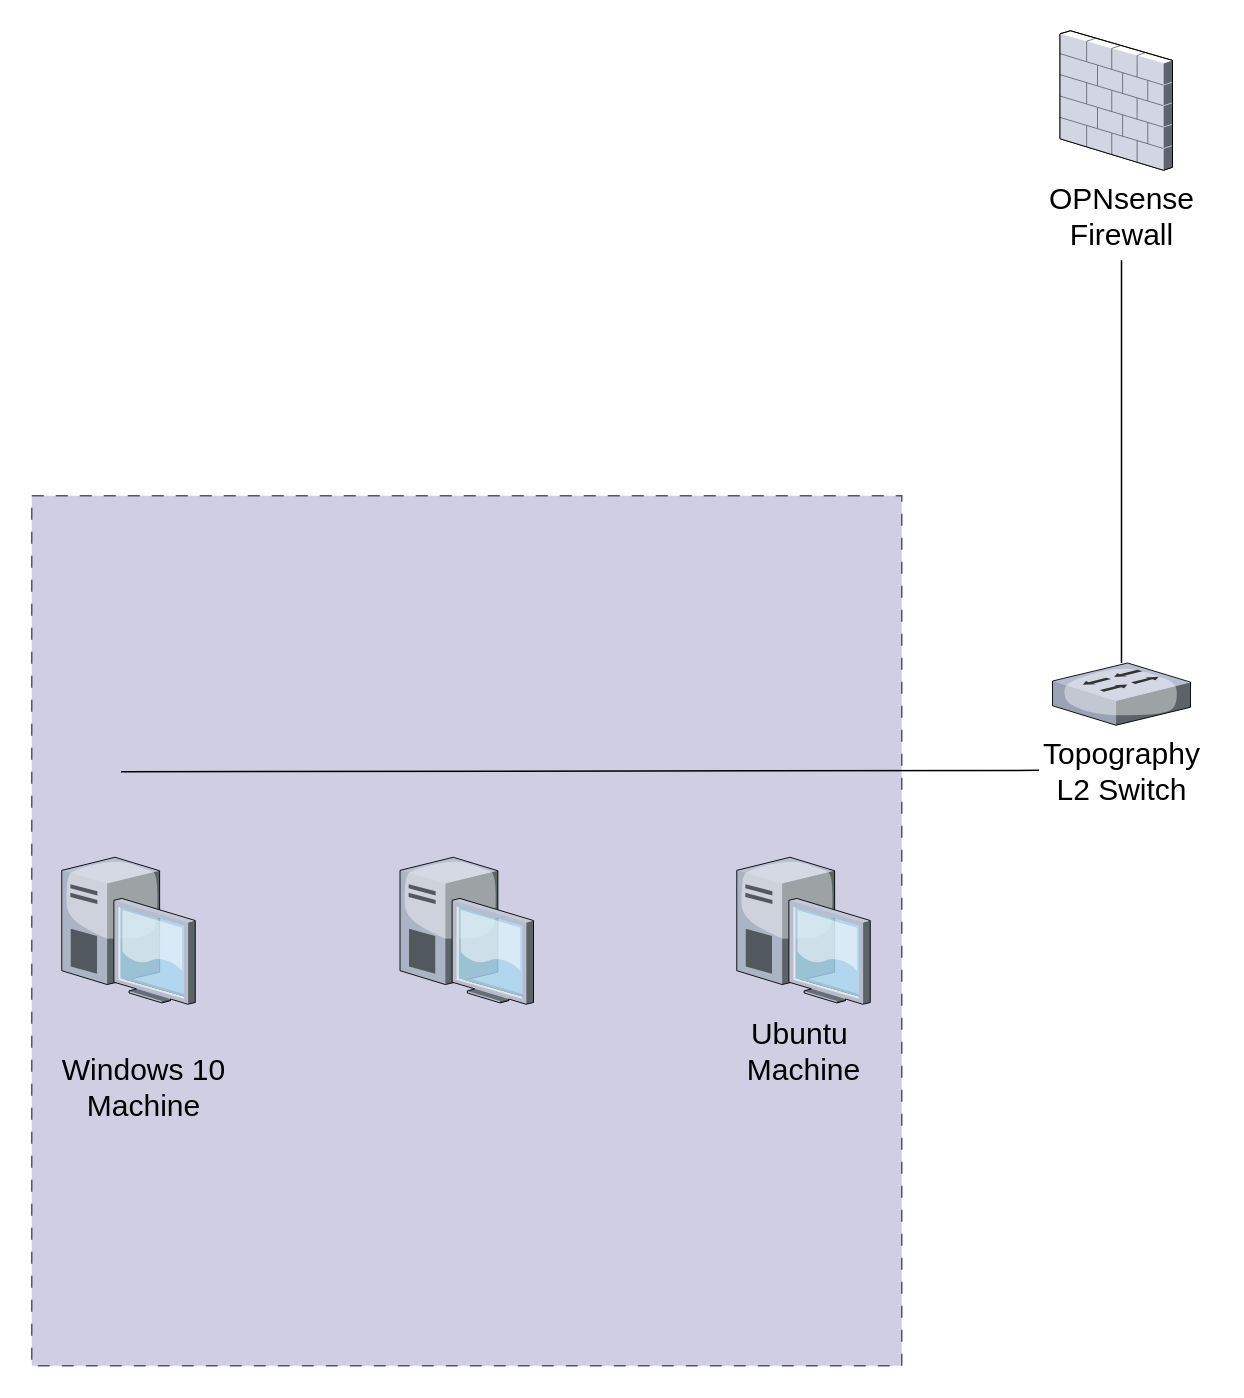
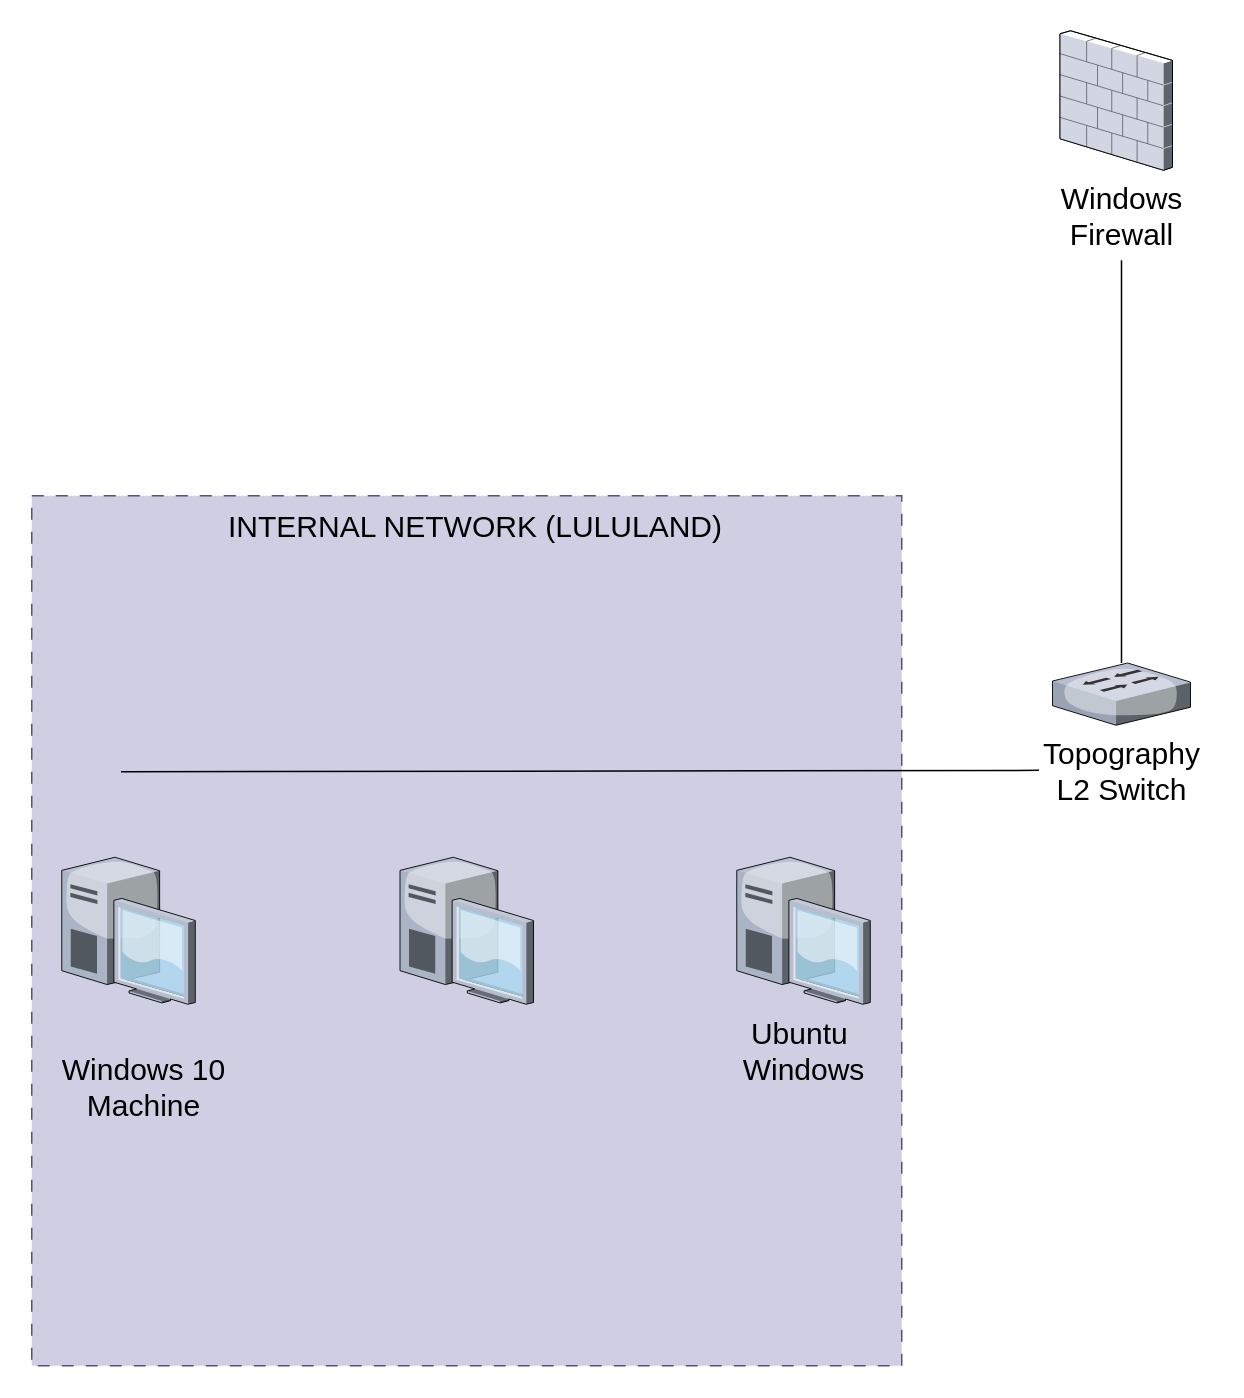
node "OPNsense Firewall": label "OPNsense Firewall" -> "Windows Firewall"
node "INTERNAL NETWORK (LULULAND)": added
node "Ubuntu Machine": label "Ubuntu Machine" -> "Ubuntu Windows"
